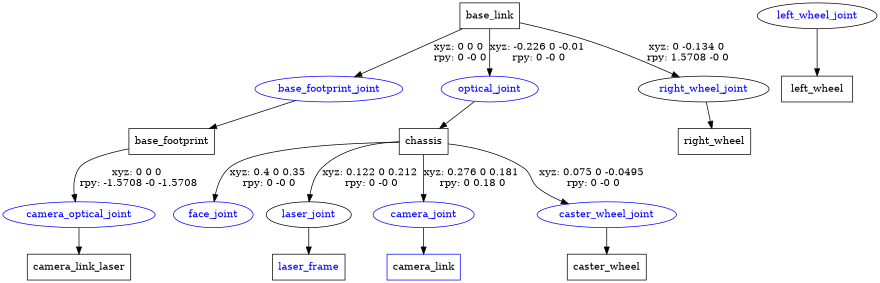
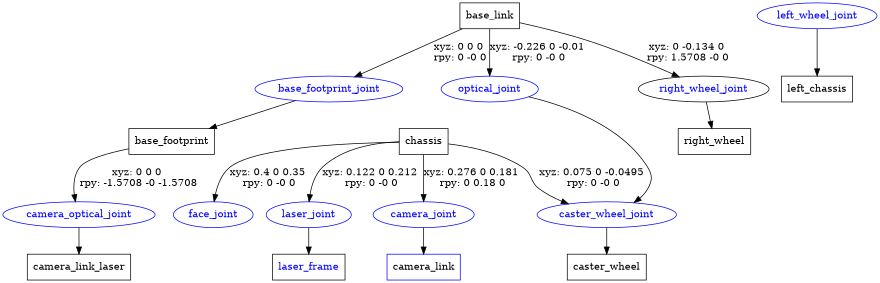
node "left_wheel_joint": color black -> blue
node "left_wheel": label "left_wheel" -> "left_chassis"
edge "optical_joint" -> "chassis": now "optical_joint" -> "caster_wheel_joint"
node "laser_joint": color black -> blue
